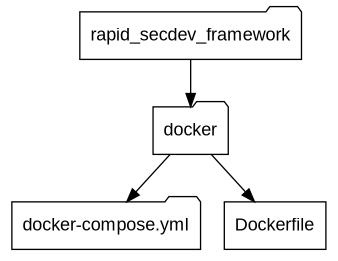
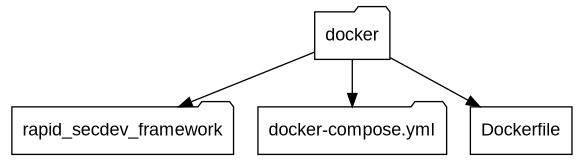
edge "rapid_secdev_framework" -> "docker": reversed
